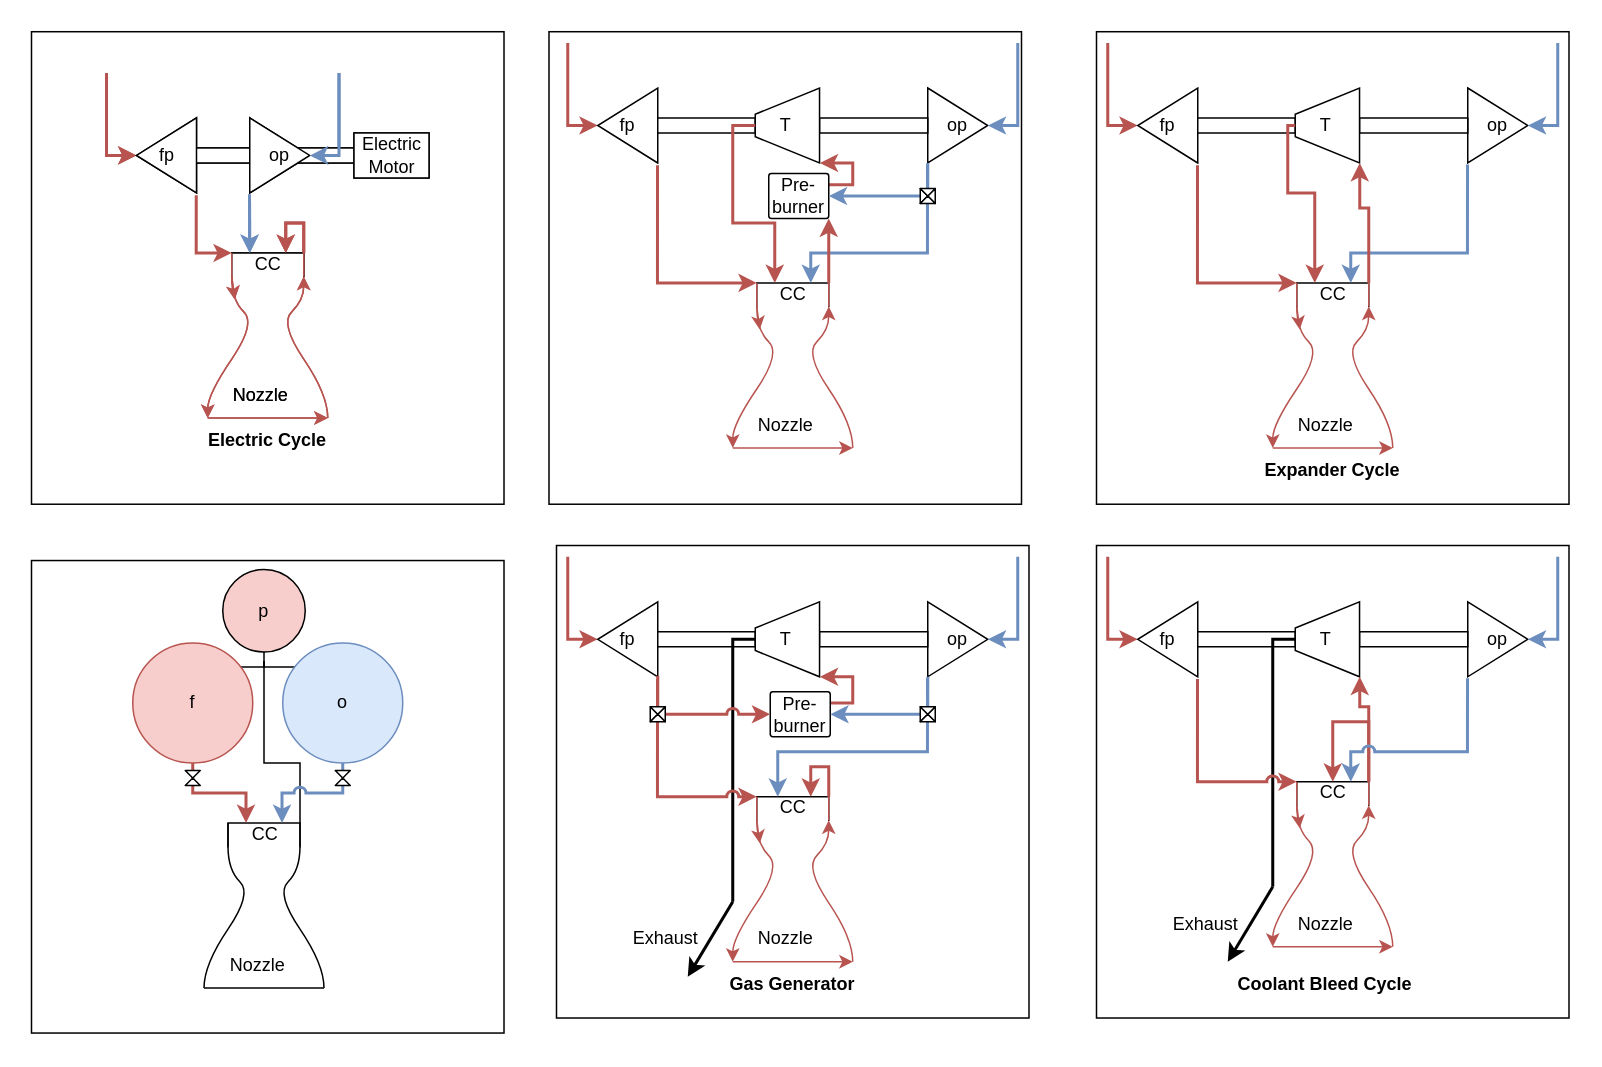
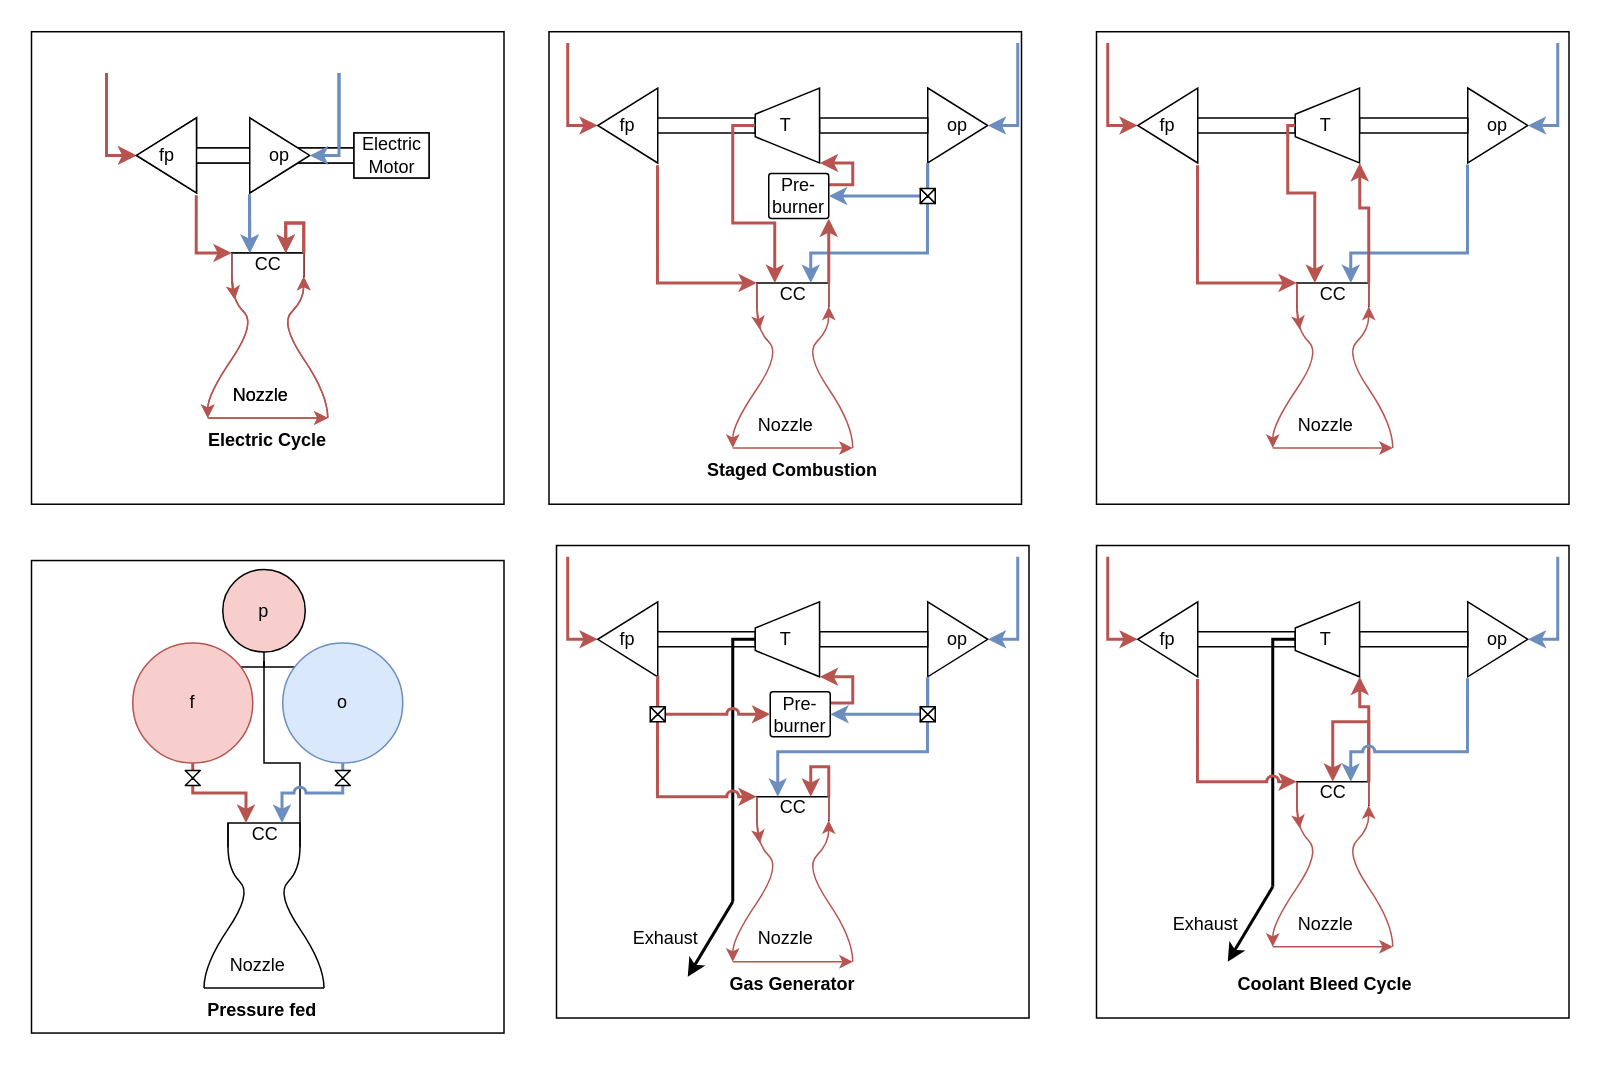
node "Staged Combustion": added
node "Expander Cycle": removed
node "Pressure fed": added
